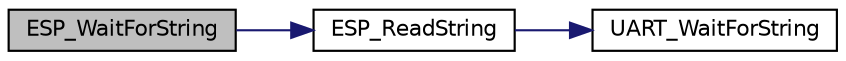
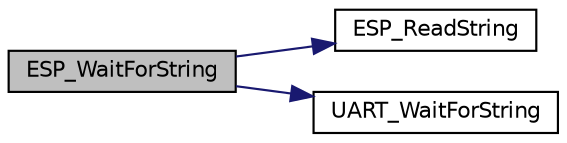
edge "ESP_ReadString" -> "UART_WaitForString": now "ESP_WaitForString" -> "UART_WaitForString"
